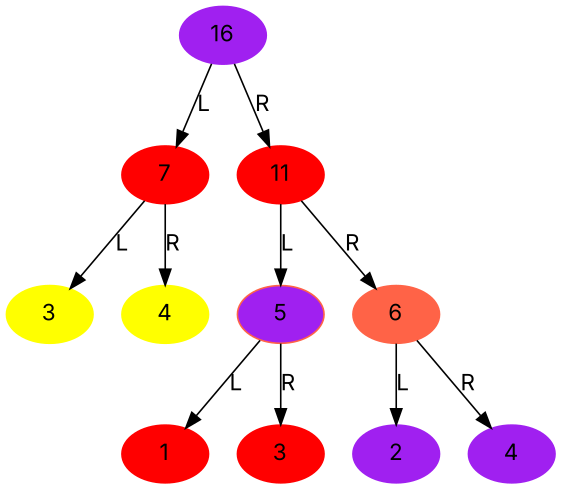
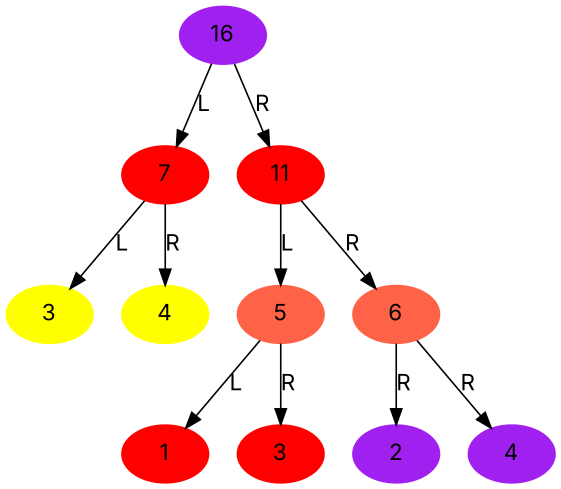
node "5": fillcolor purple -> tomato
edge "6" -> "2": label "L" -> "R"
